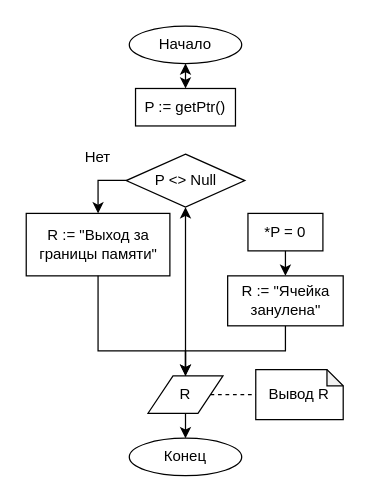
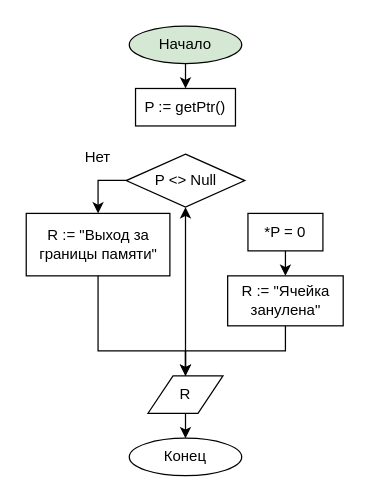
node "Начало": fillcolor #ffffff -> #d5e8d4
edge "Начало" -- "P := getPtr()": arrowhead classic -> none
edge "R" -- "Вывод R": removed
node "Вывод R": removed
